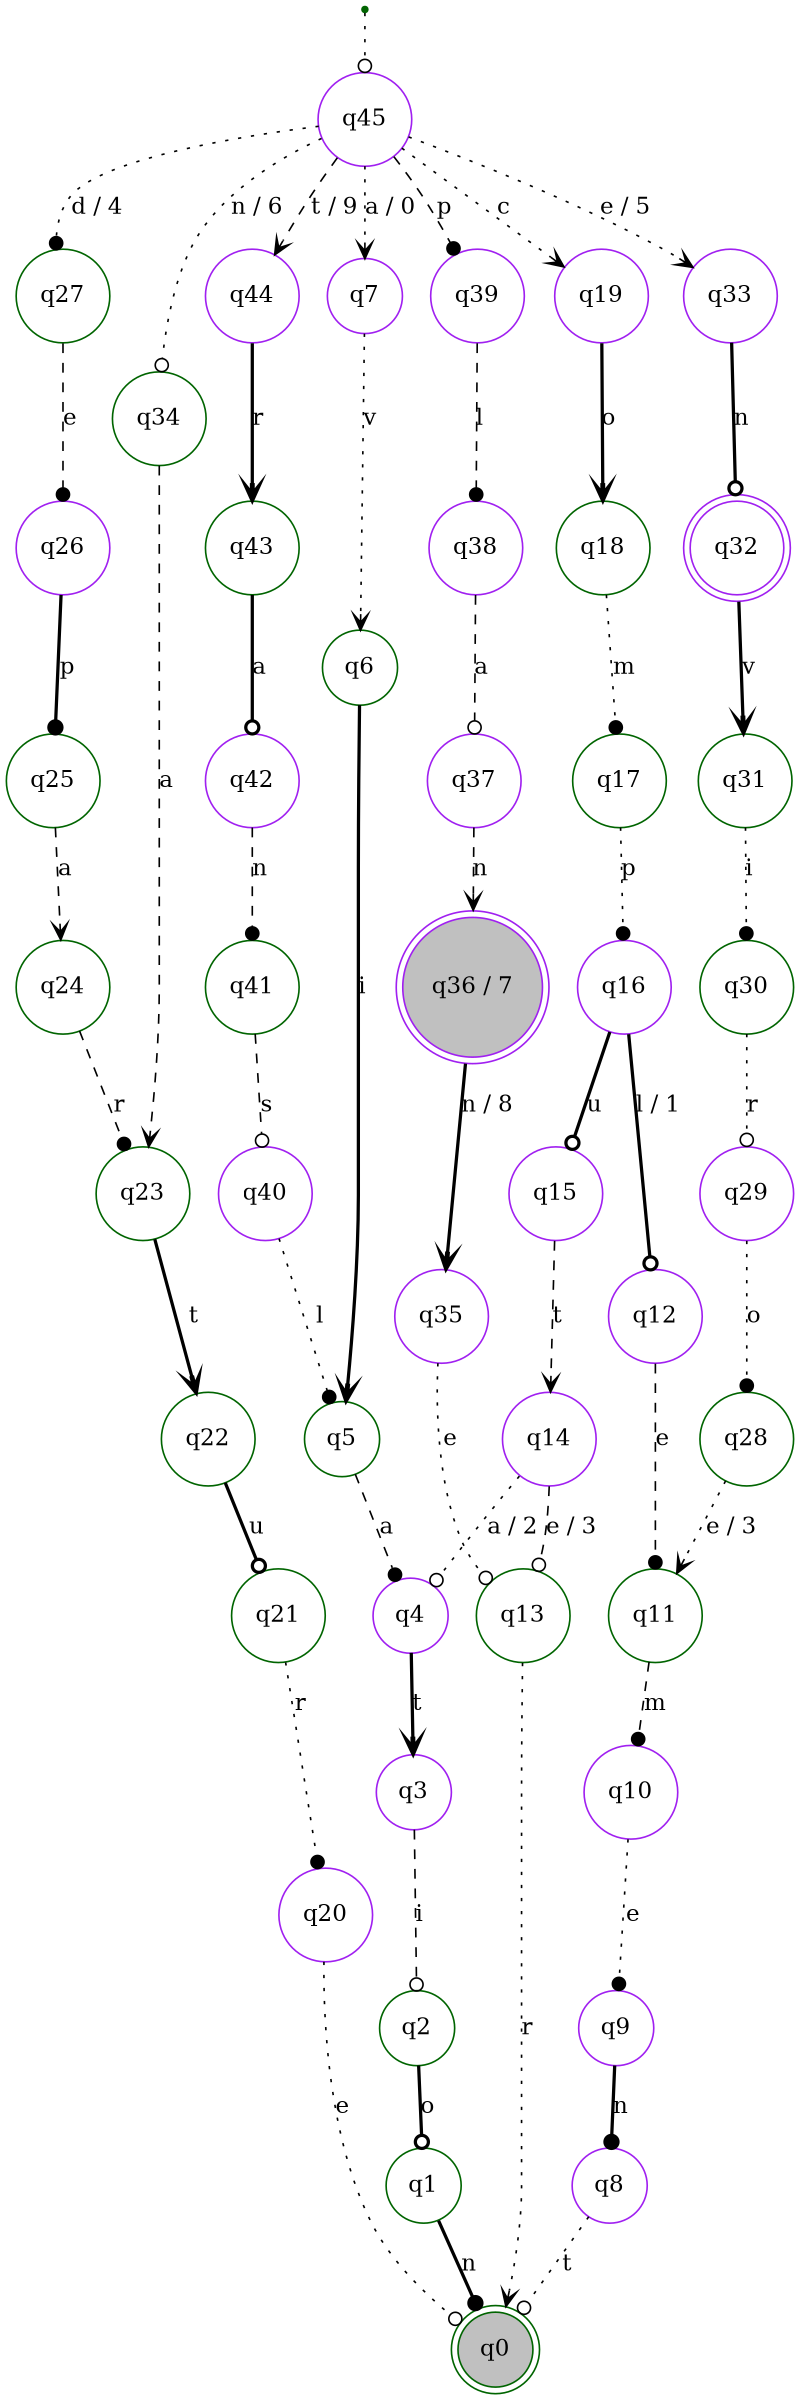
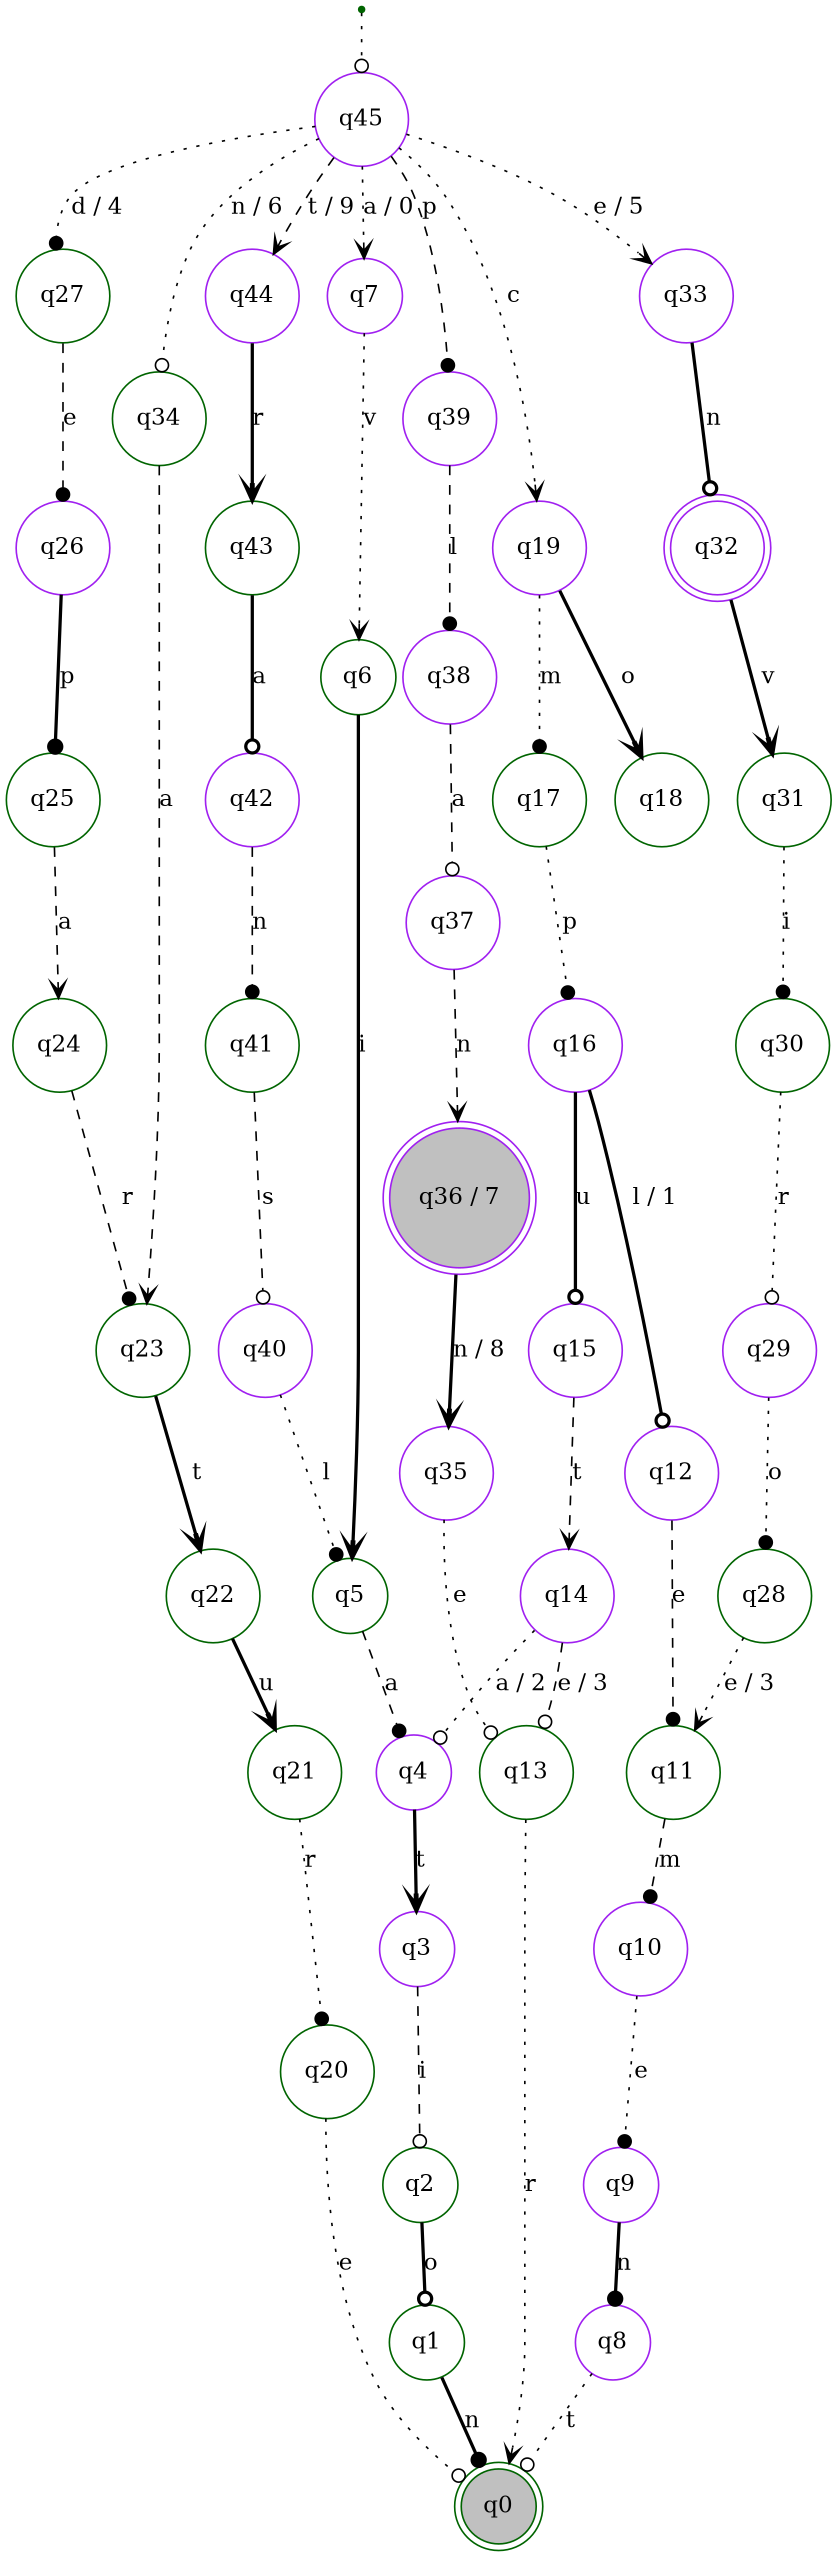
edge "q18" -> "q17": now "q19" -> "q17"
edge "q22" -> "q21": arrowhead odot -> vee
node "q20": color purple -> darkgreen
